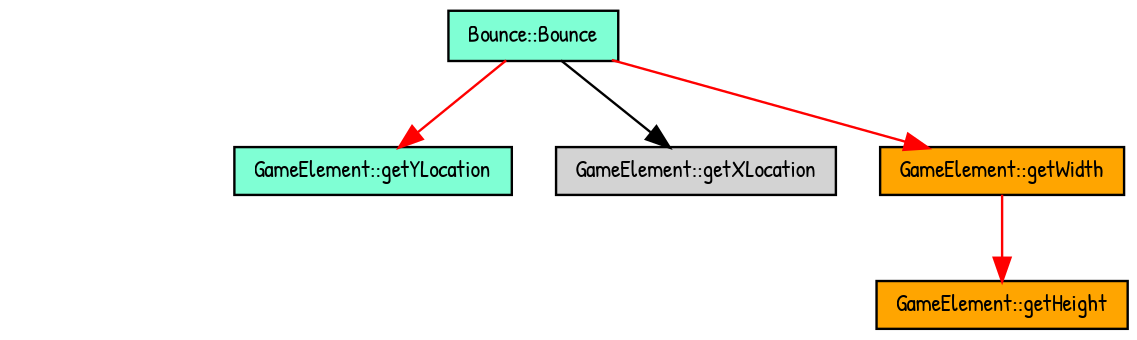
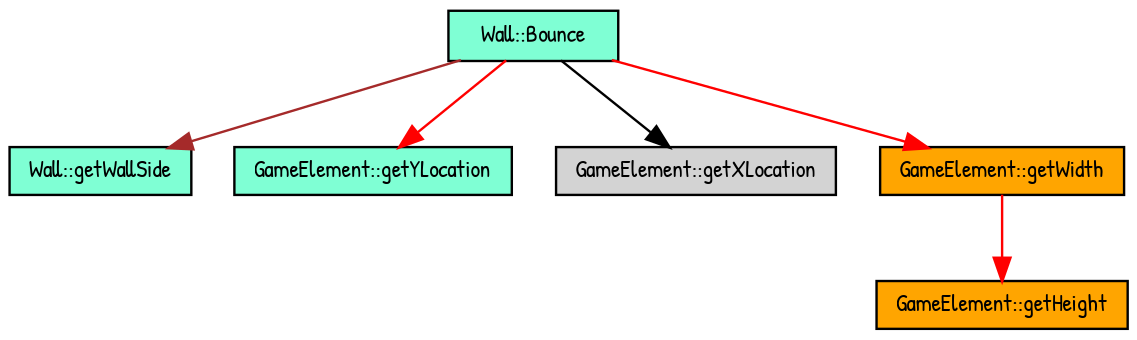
node "Bounce::Bounce": label "Bounce::Bounce" -> "Wall::Bounce"
node "Wall::getWallSide": added
